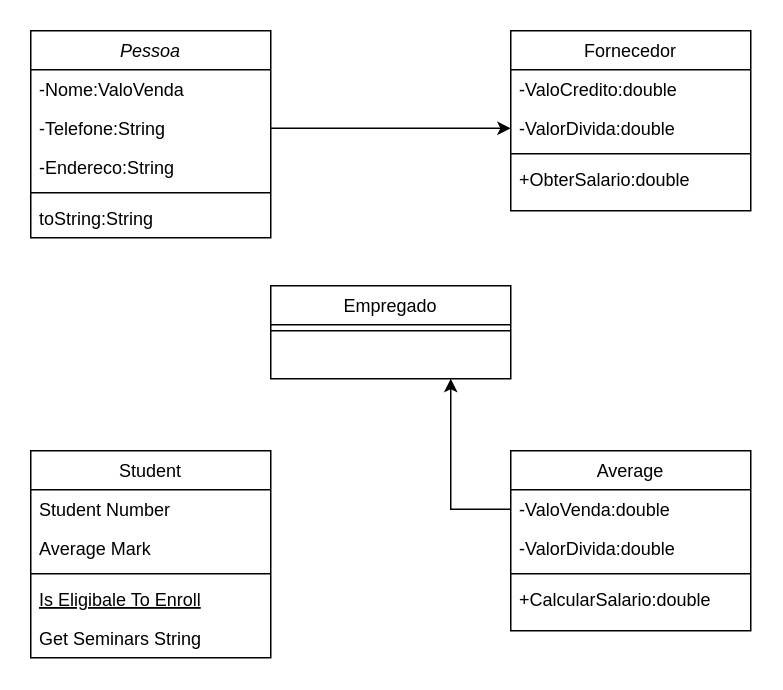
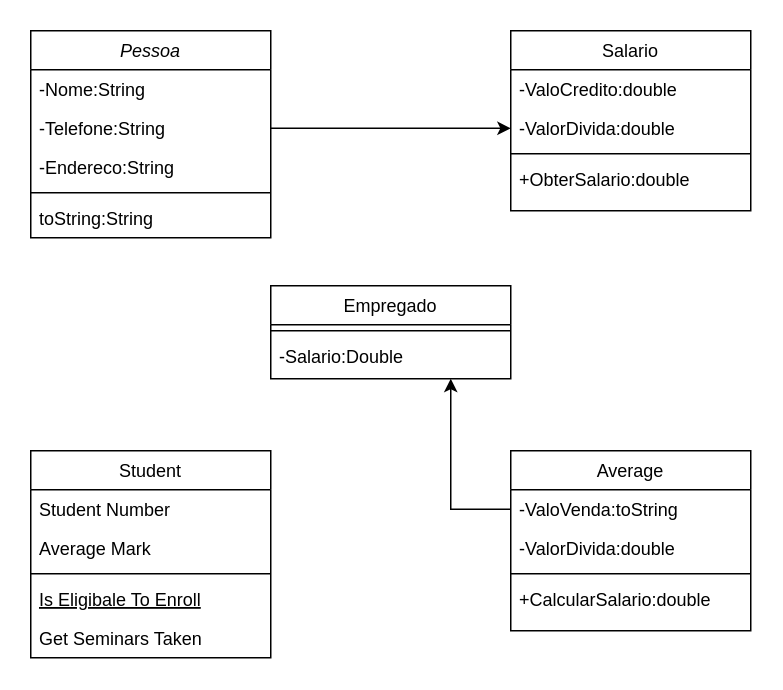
node "Fornecedor": label "Fornecedor" -> "Salario"
node "-Nome:ValoVenda": label "-Nome:ValoVenda" -> "-Nome:String"
node "-Salario:Double": added
node "-ValoVenda:double": label "-ValoVenda:double" -> "-ValoVenda:toString"
node "Get Seminars String": label "Get Seminars String" -> "Get Seminars Taken"
